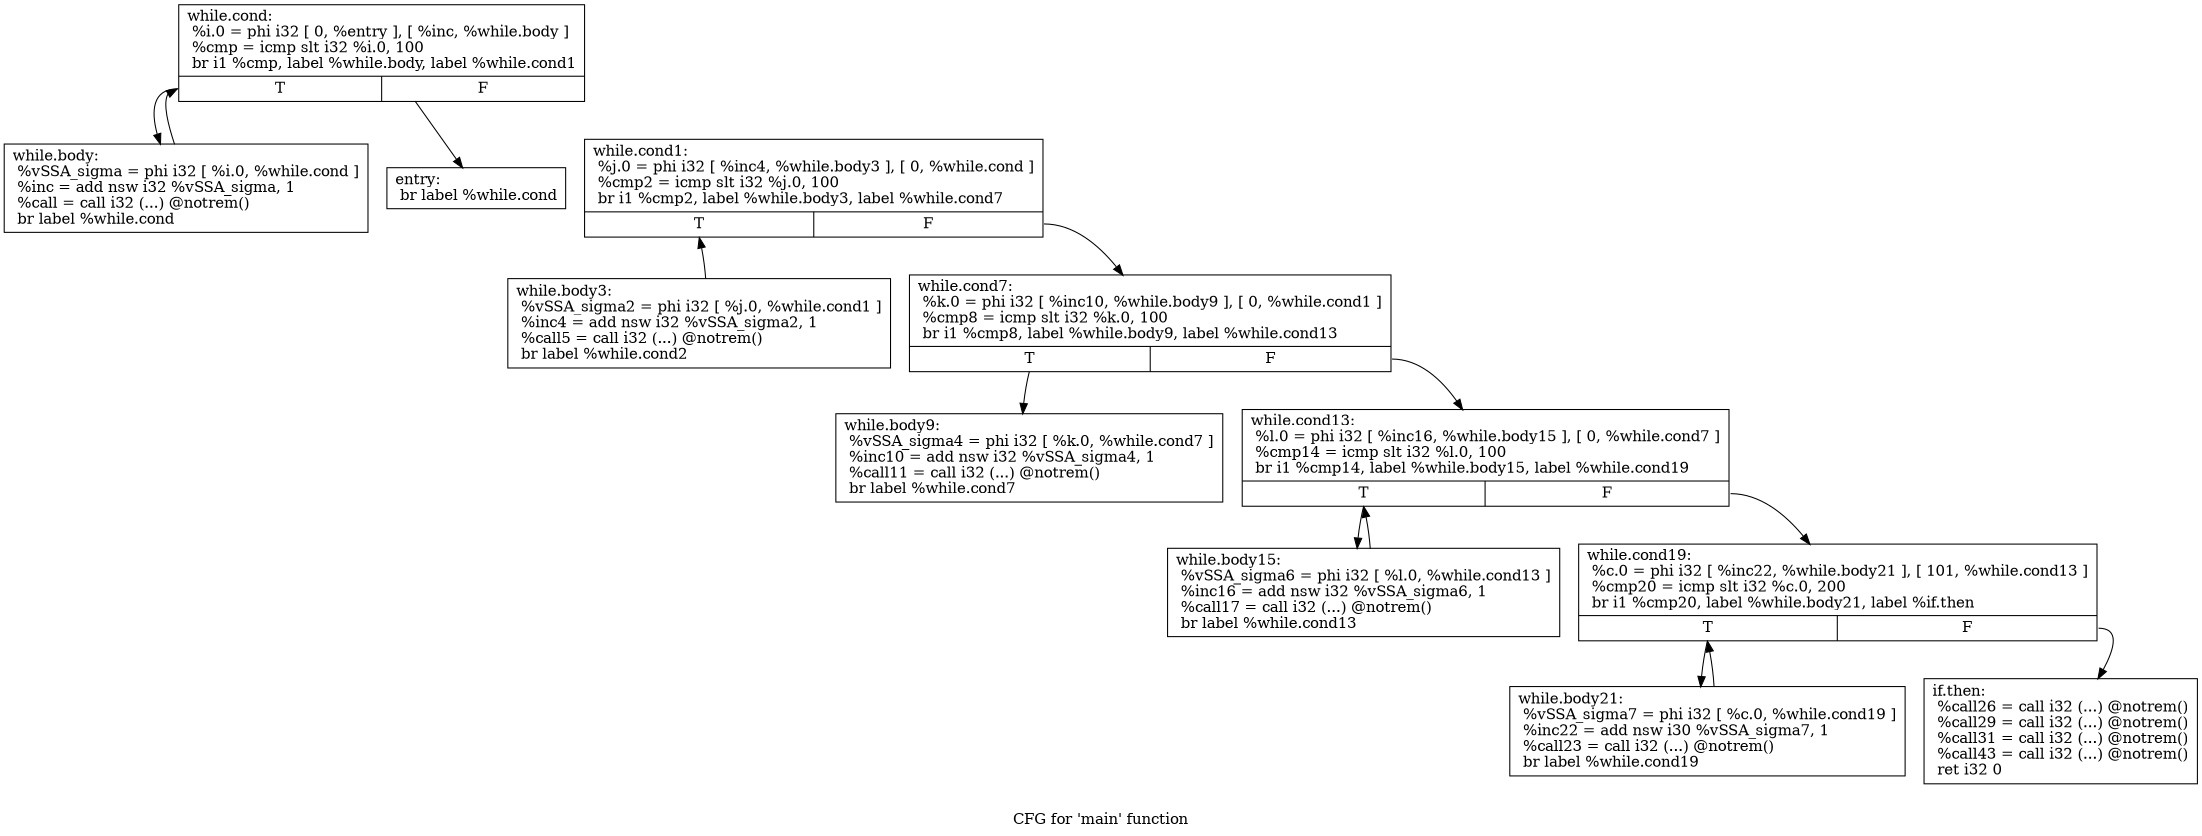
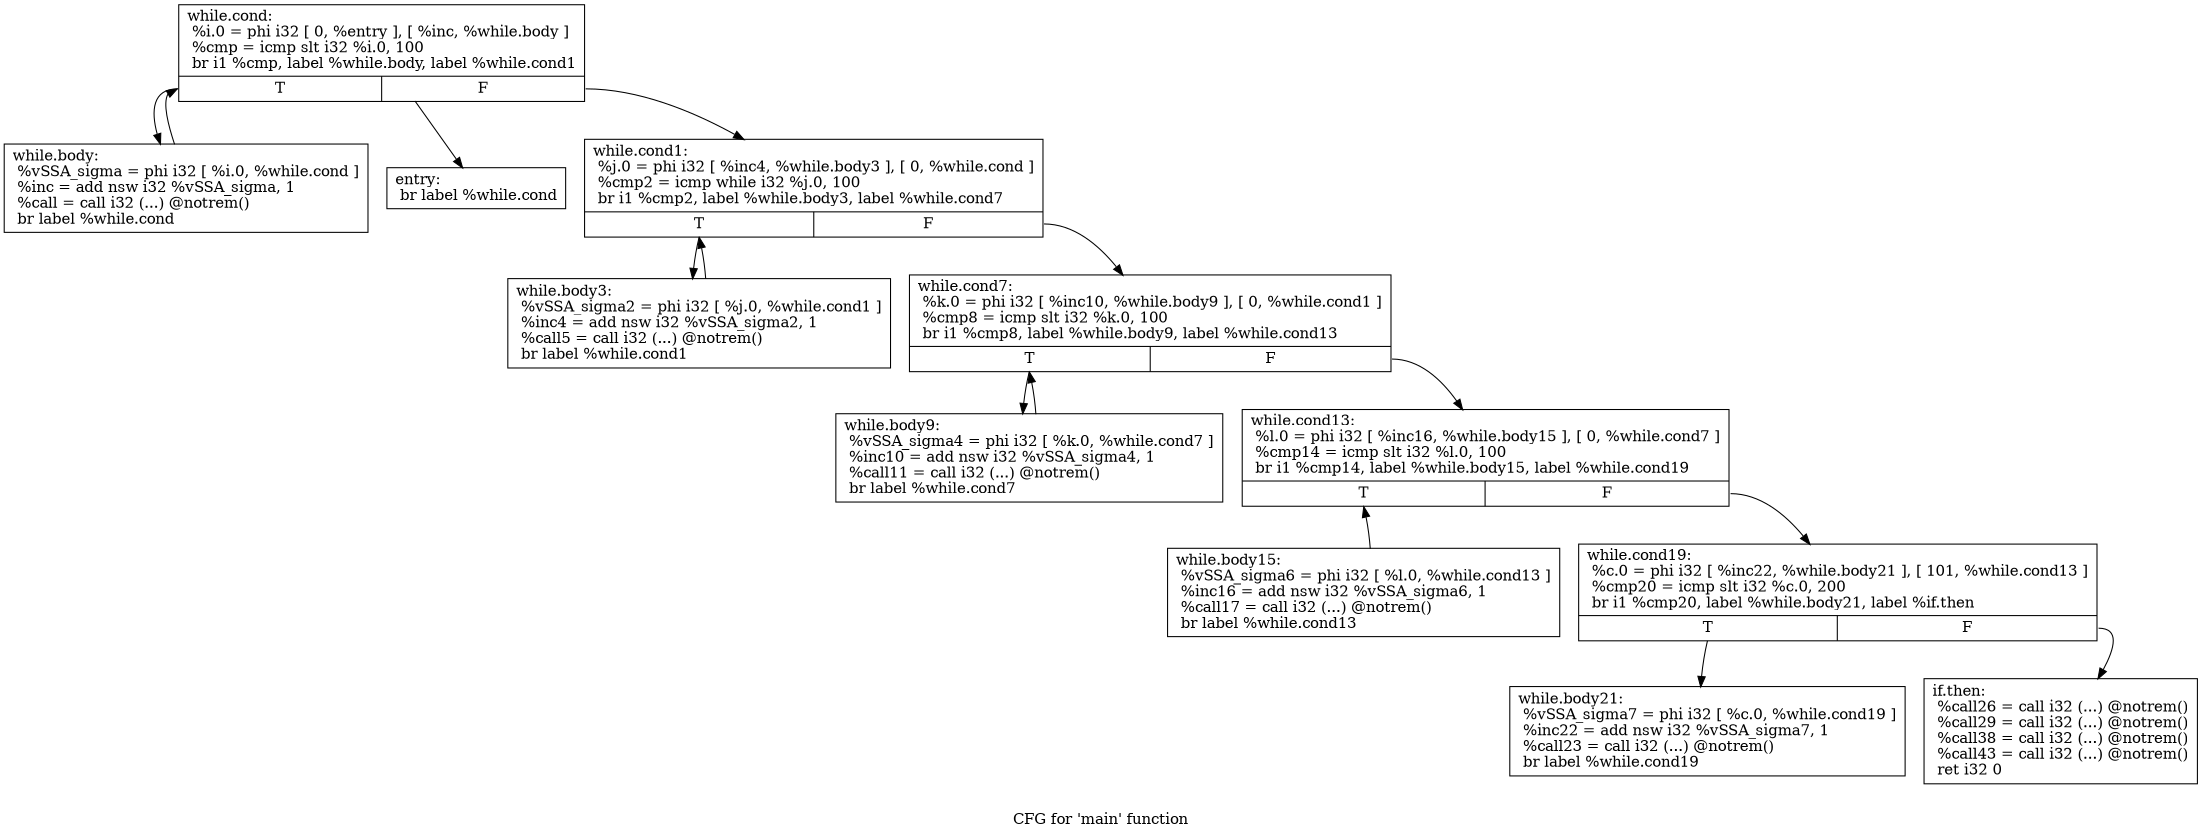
edge "while.cond:" -> "while.cond1:": added
node "while.cond1:": text "%cmp2 = icmp slt i32 %j.0, 100" -> "%cmp2 = icmp while i32 %j.0, 100"
edge "while.cond1:" -> "while.body3:": added
node "while.body3:": text "br label %while.cond2" -> "br label %while.cond1"
edge "while.body9:" -> "while.cond7:": added
edge "while.cond13:" -> "while.body15:": removed
edge "while.body21:" -> "while.cond19:": removed
node "while.body21:": text "%inc22 = add nsw i30 %vSSA_sigma7, 1" -> "%inc22 = add nsw i32 %vSSA_sigma7, 1"
node "if.then:": text "%call31 = call i32 (...) @notrem()" -> "%call38 = call i32 (...) @notrem()"
